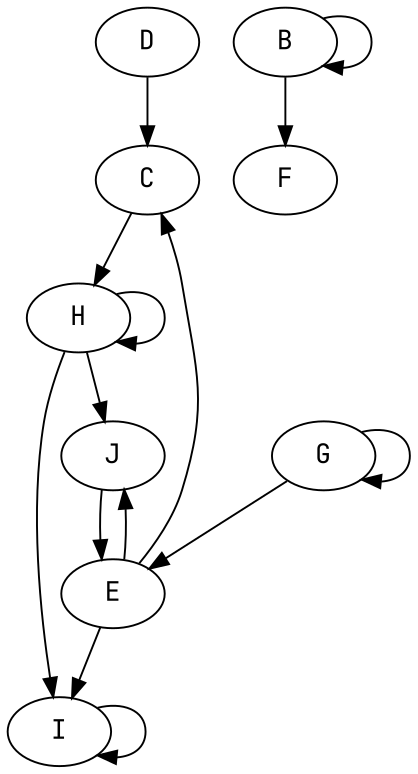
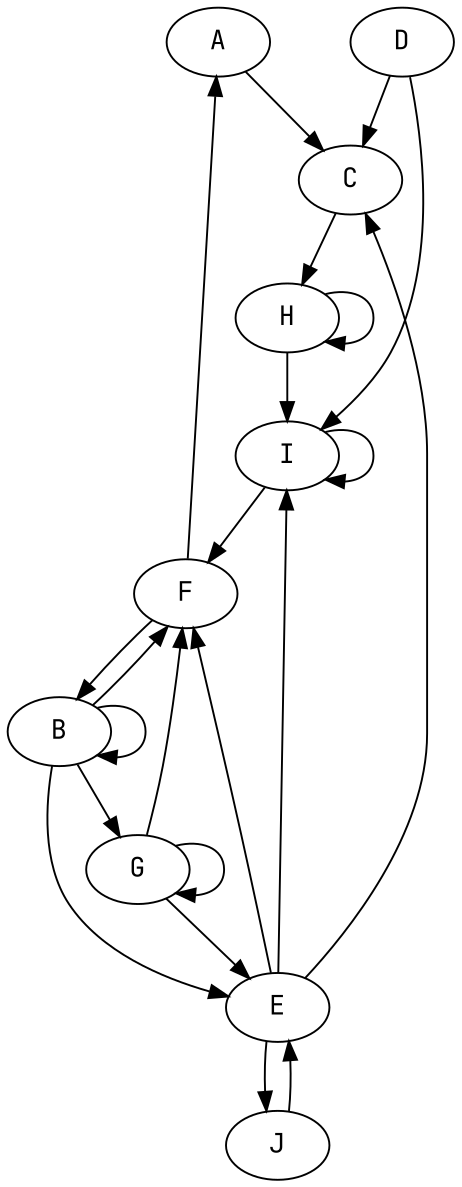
node "A": added
edge "D" -> "I": added
edge "H" -> "J": removed
edge "I" -> "F": added
edge "F" -> "B": added
edge "G" -> "F": added
edge "B" -> "G": added
edge "E" -> "F": added
edge "B" -> "E": added
